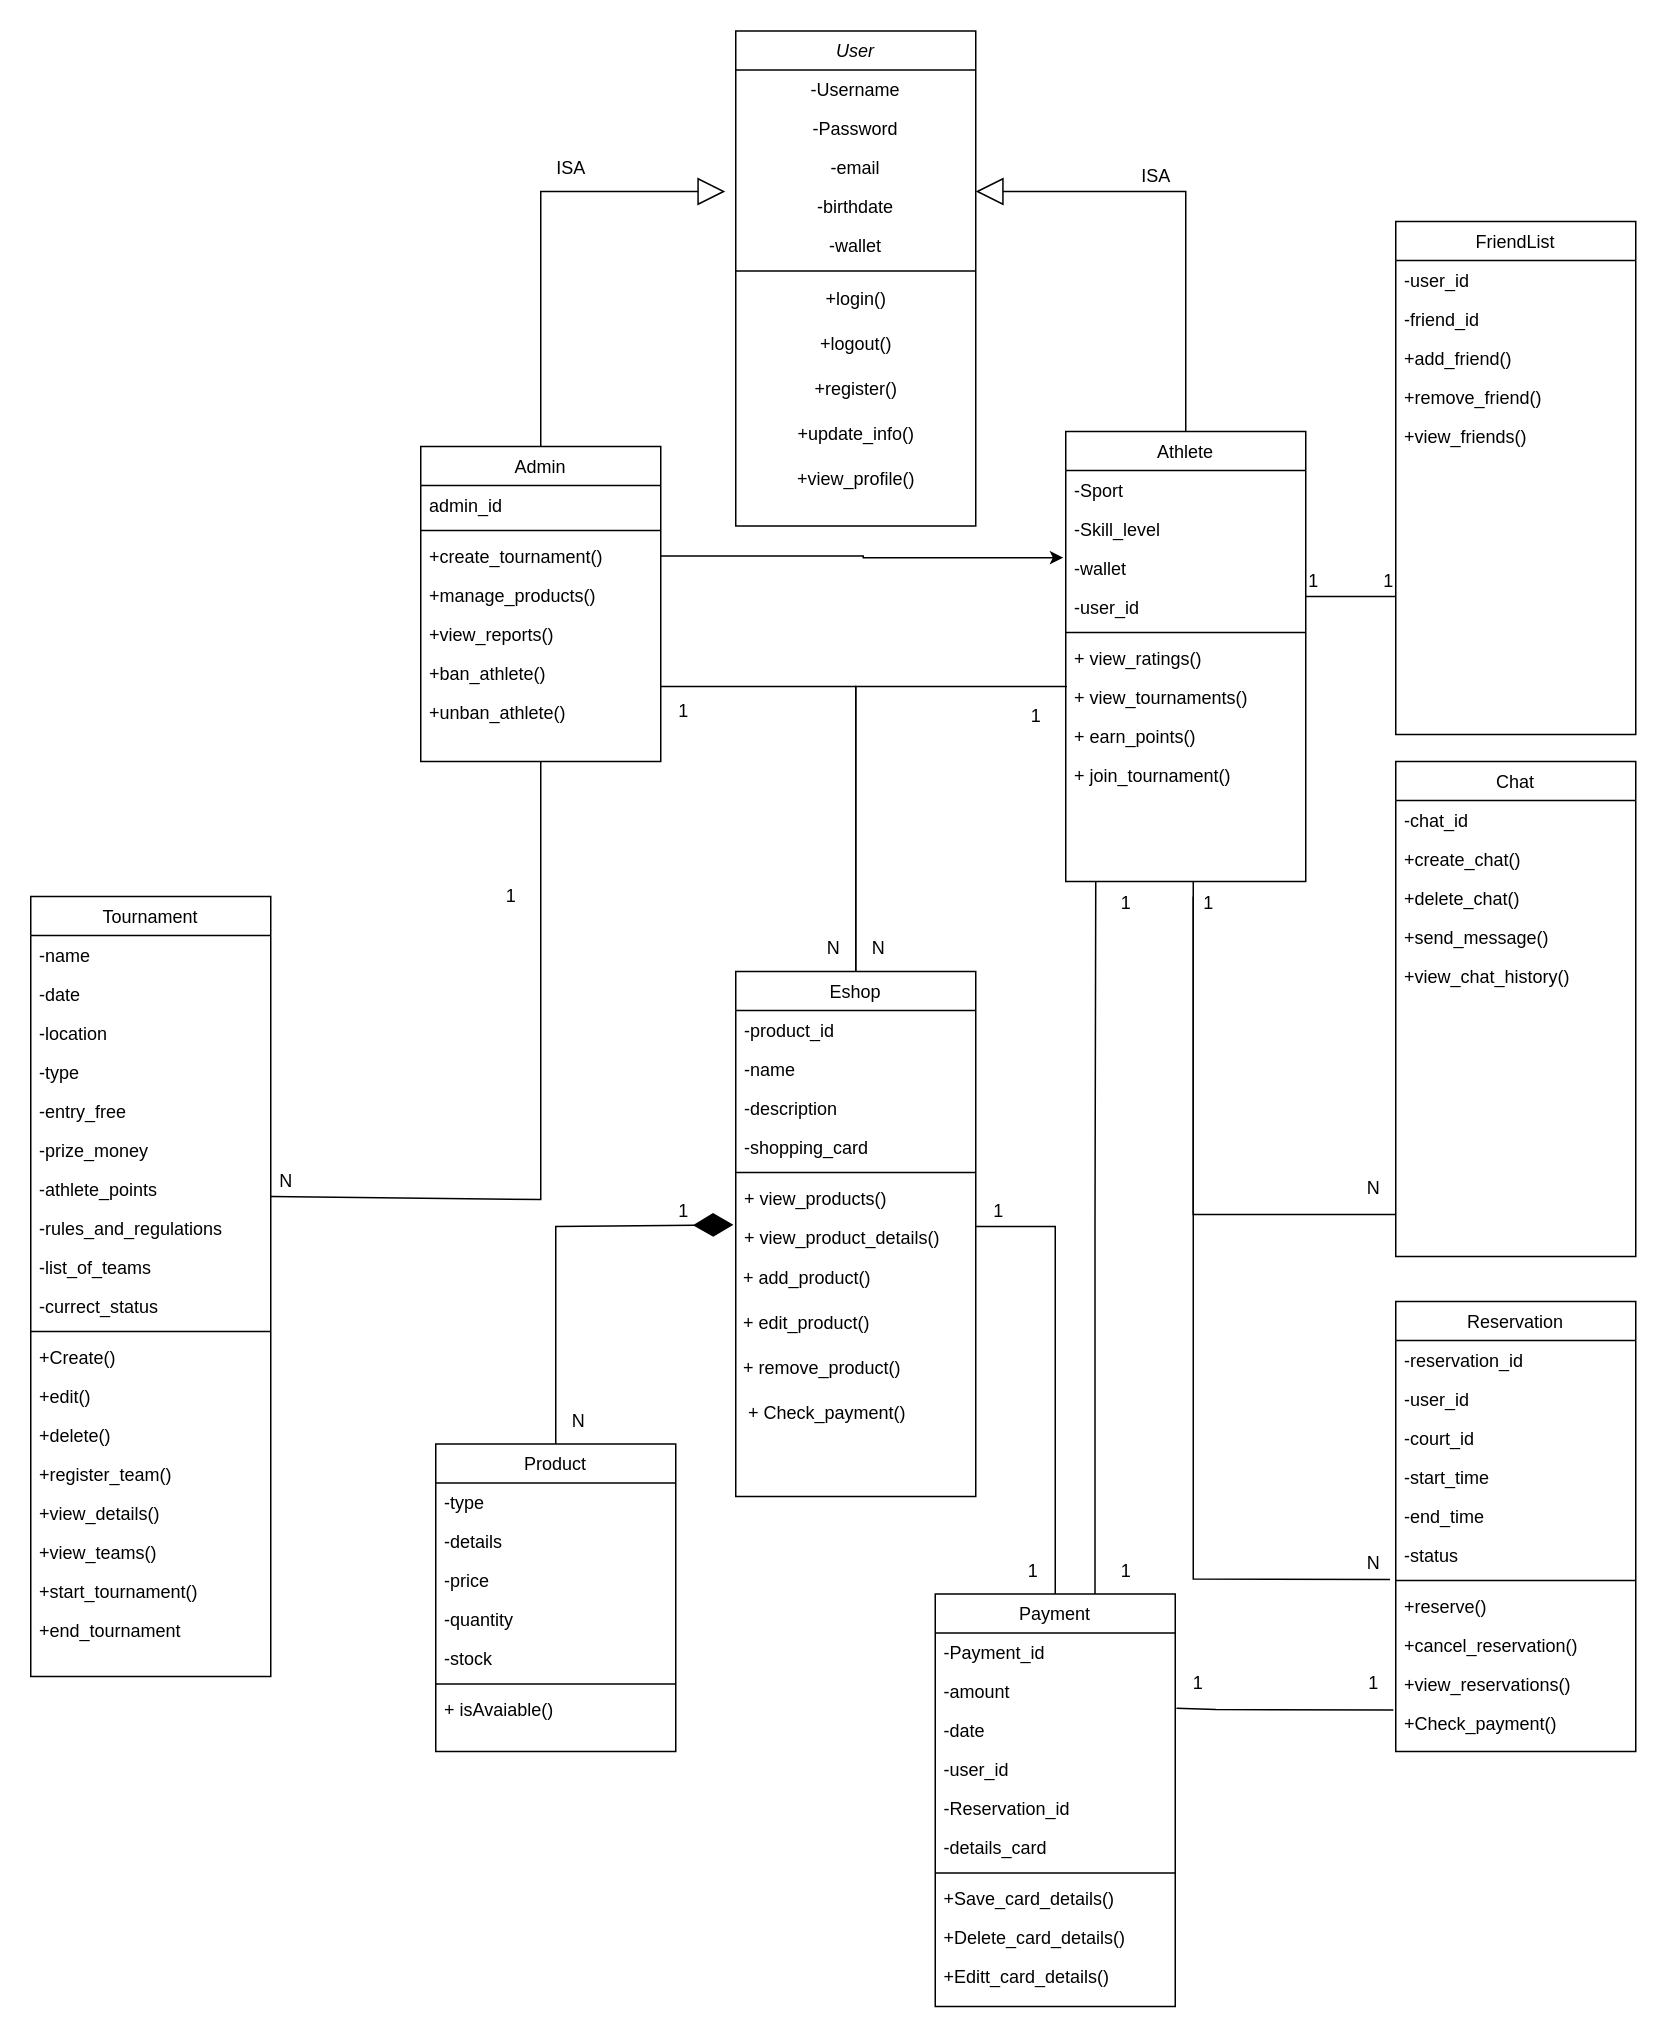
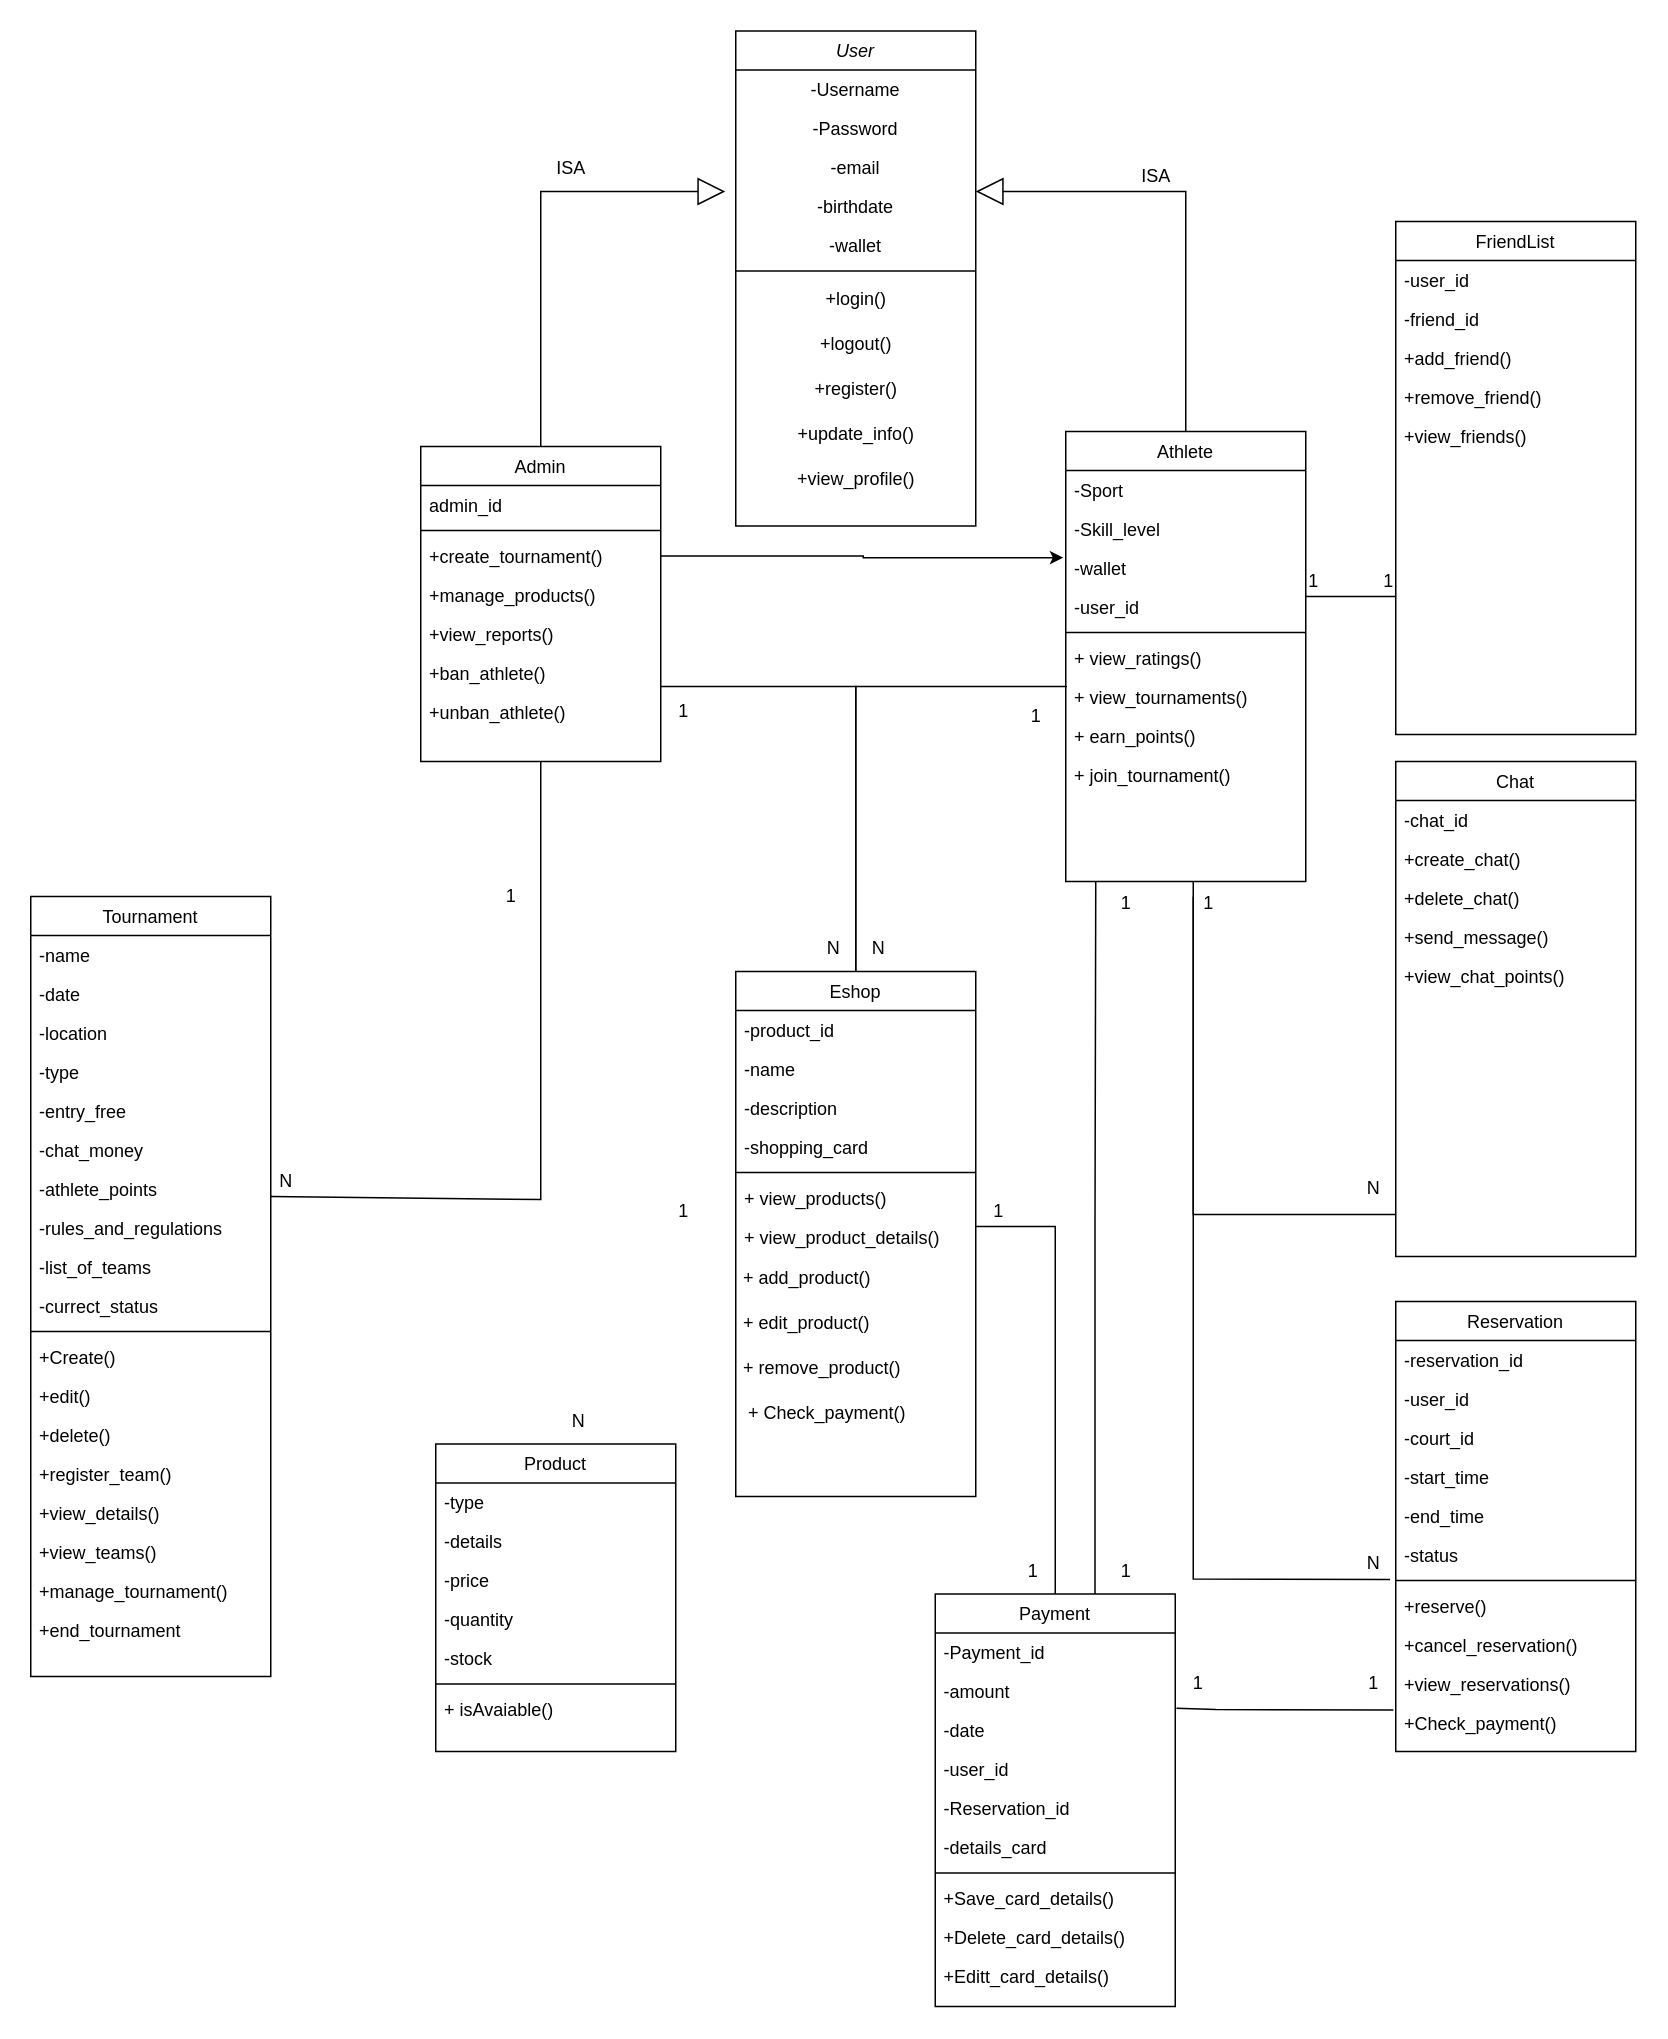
node "+view_chat_history()": label "+view_chat_history()" -> "+view_chat_points()"
node "-prize_money": label "-prize_money" -> "-chat_money"
edge "Product" -> "+ view_product_details()": removed
node "+start_tournament()": label "+start_tournament()" -> "+manage_tournament()"
